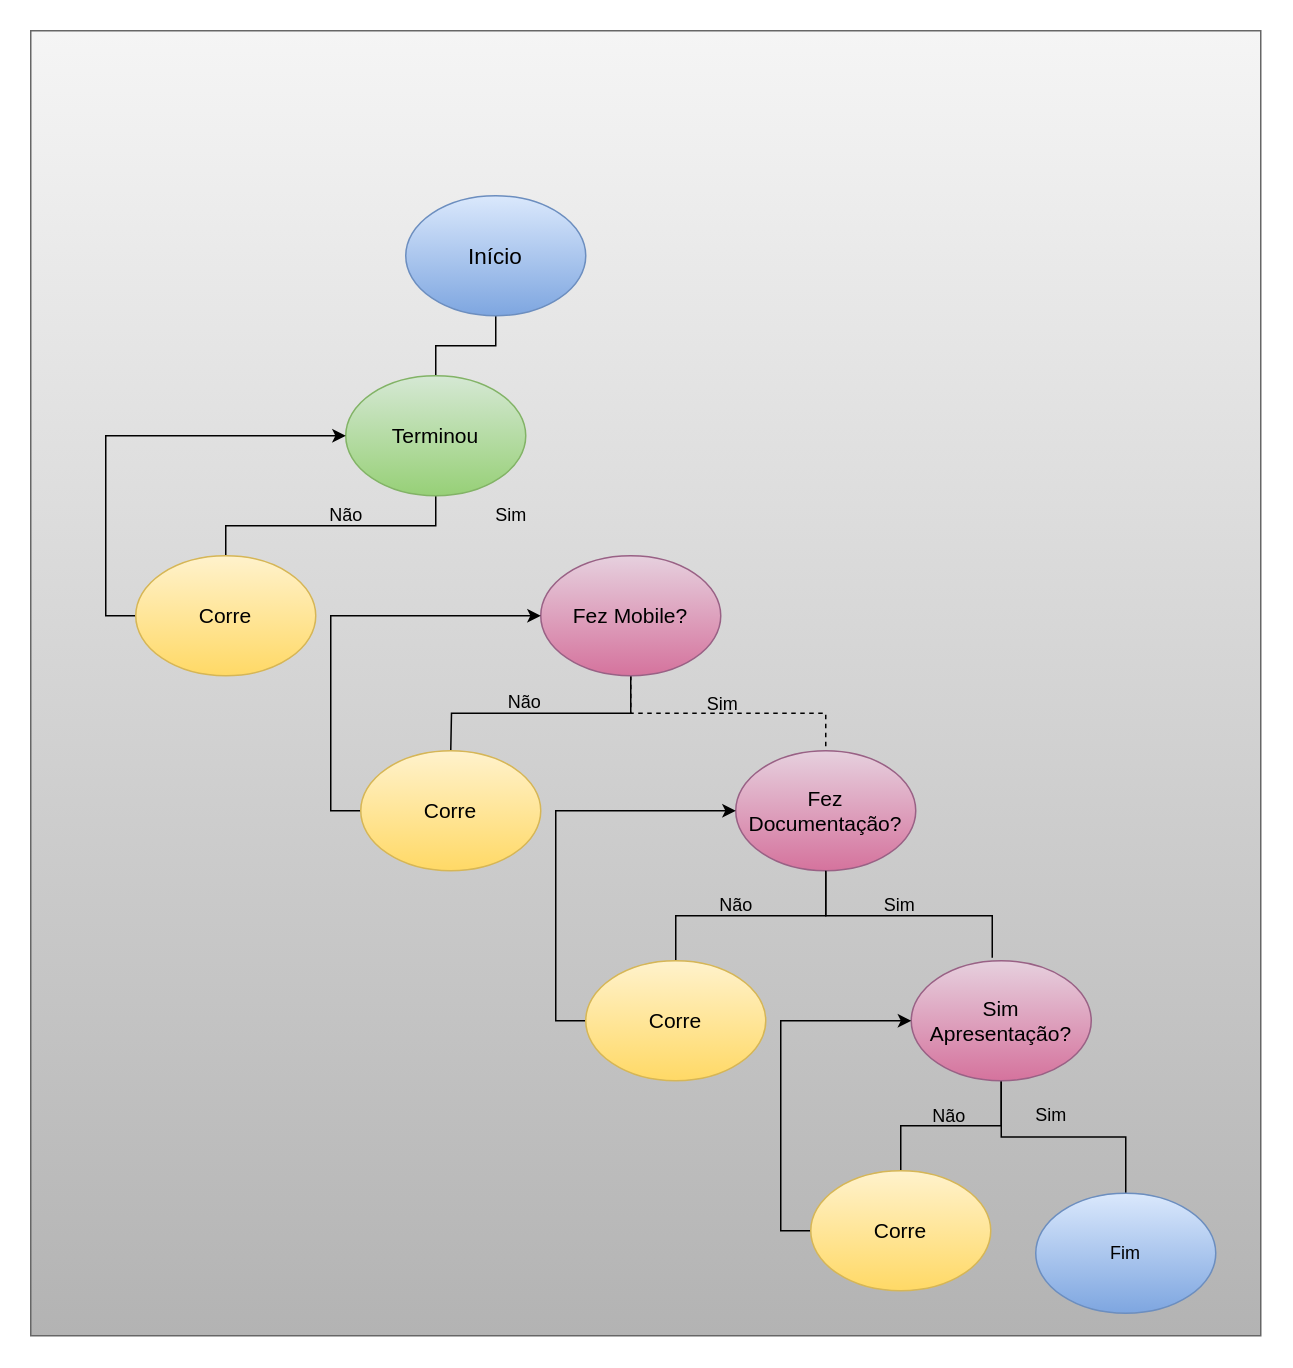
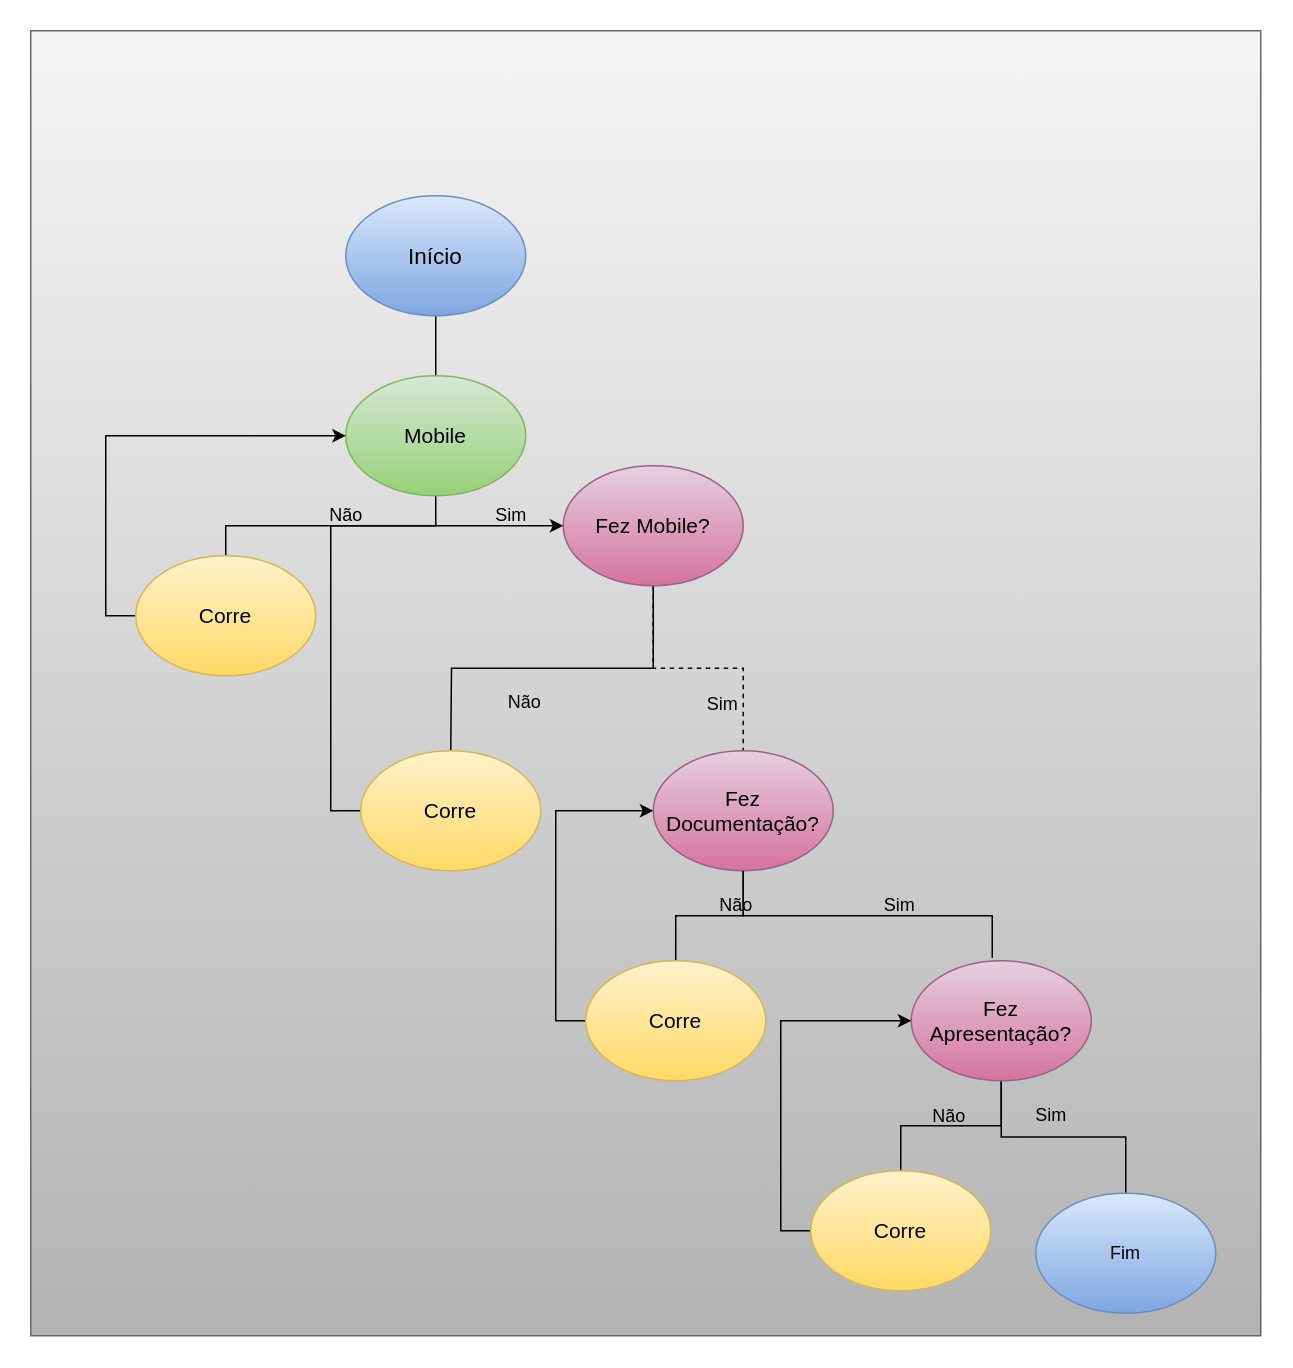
node "Início": moved (496, 256) -> (436, 256)
node "Terminou": label "Terminou" -> "Mobile"
node "Fez Mobile?": moved (631, 616) -> (653, 526)
node "Fez Documentação?": moved (826, 811) -> (743, 811)
node "Sim Apresentação?": label "Sim Apresentação?" -> "Fez Apresentação?"
